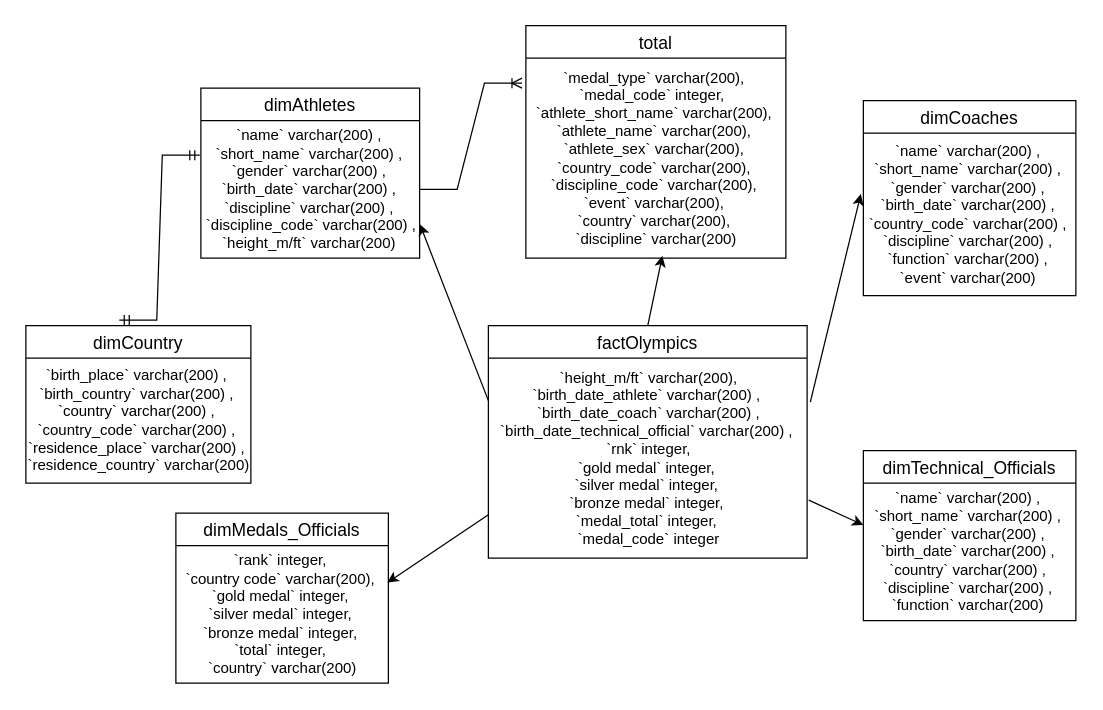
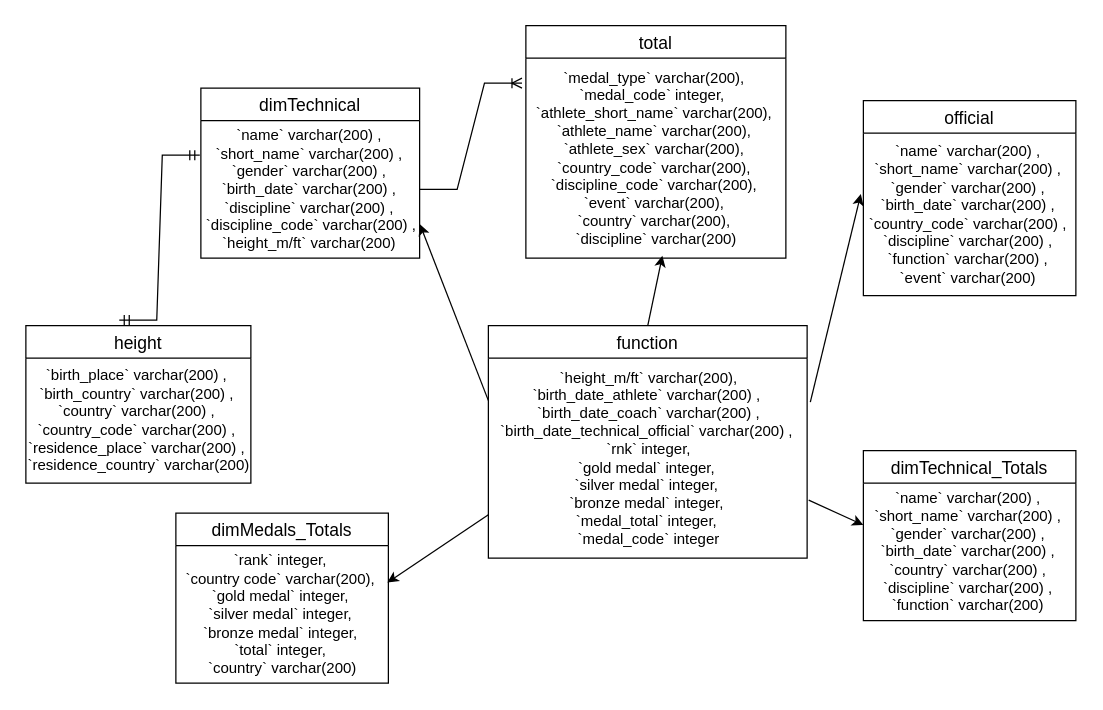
node "dimAthletes": label "dimAthletes" -> "dimTechnical"
node "dimCoaches": label "dimCoaches" -> "official"
node "dimCountry": label "dimCountry" -> "height"
node "factOlympics": label "factOlympics" -> "function"
node "dimTechnical_Officials": label "dimTechnical_Officials" -> "dimTechnical_Totals"
node "dimMedals_Officials": label "dimMedals_Officials" -> "dimMedals_Totals"
